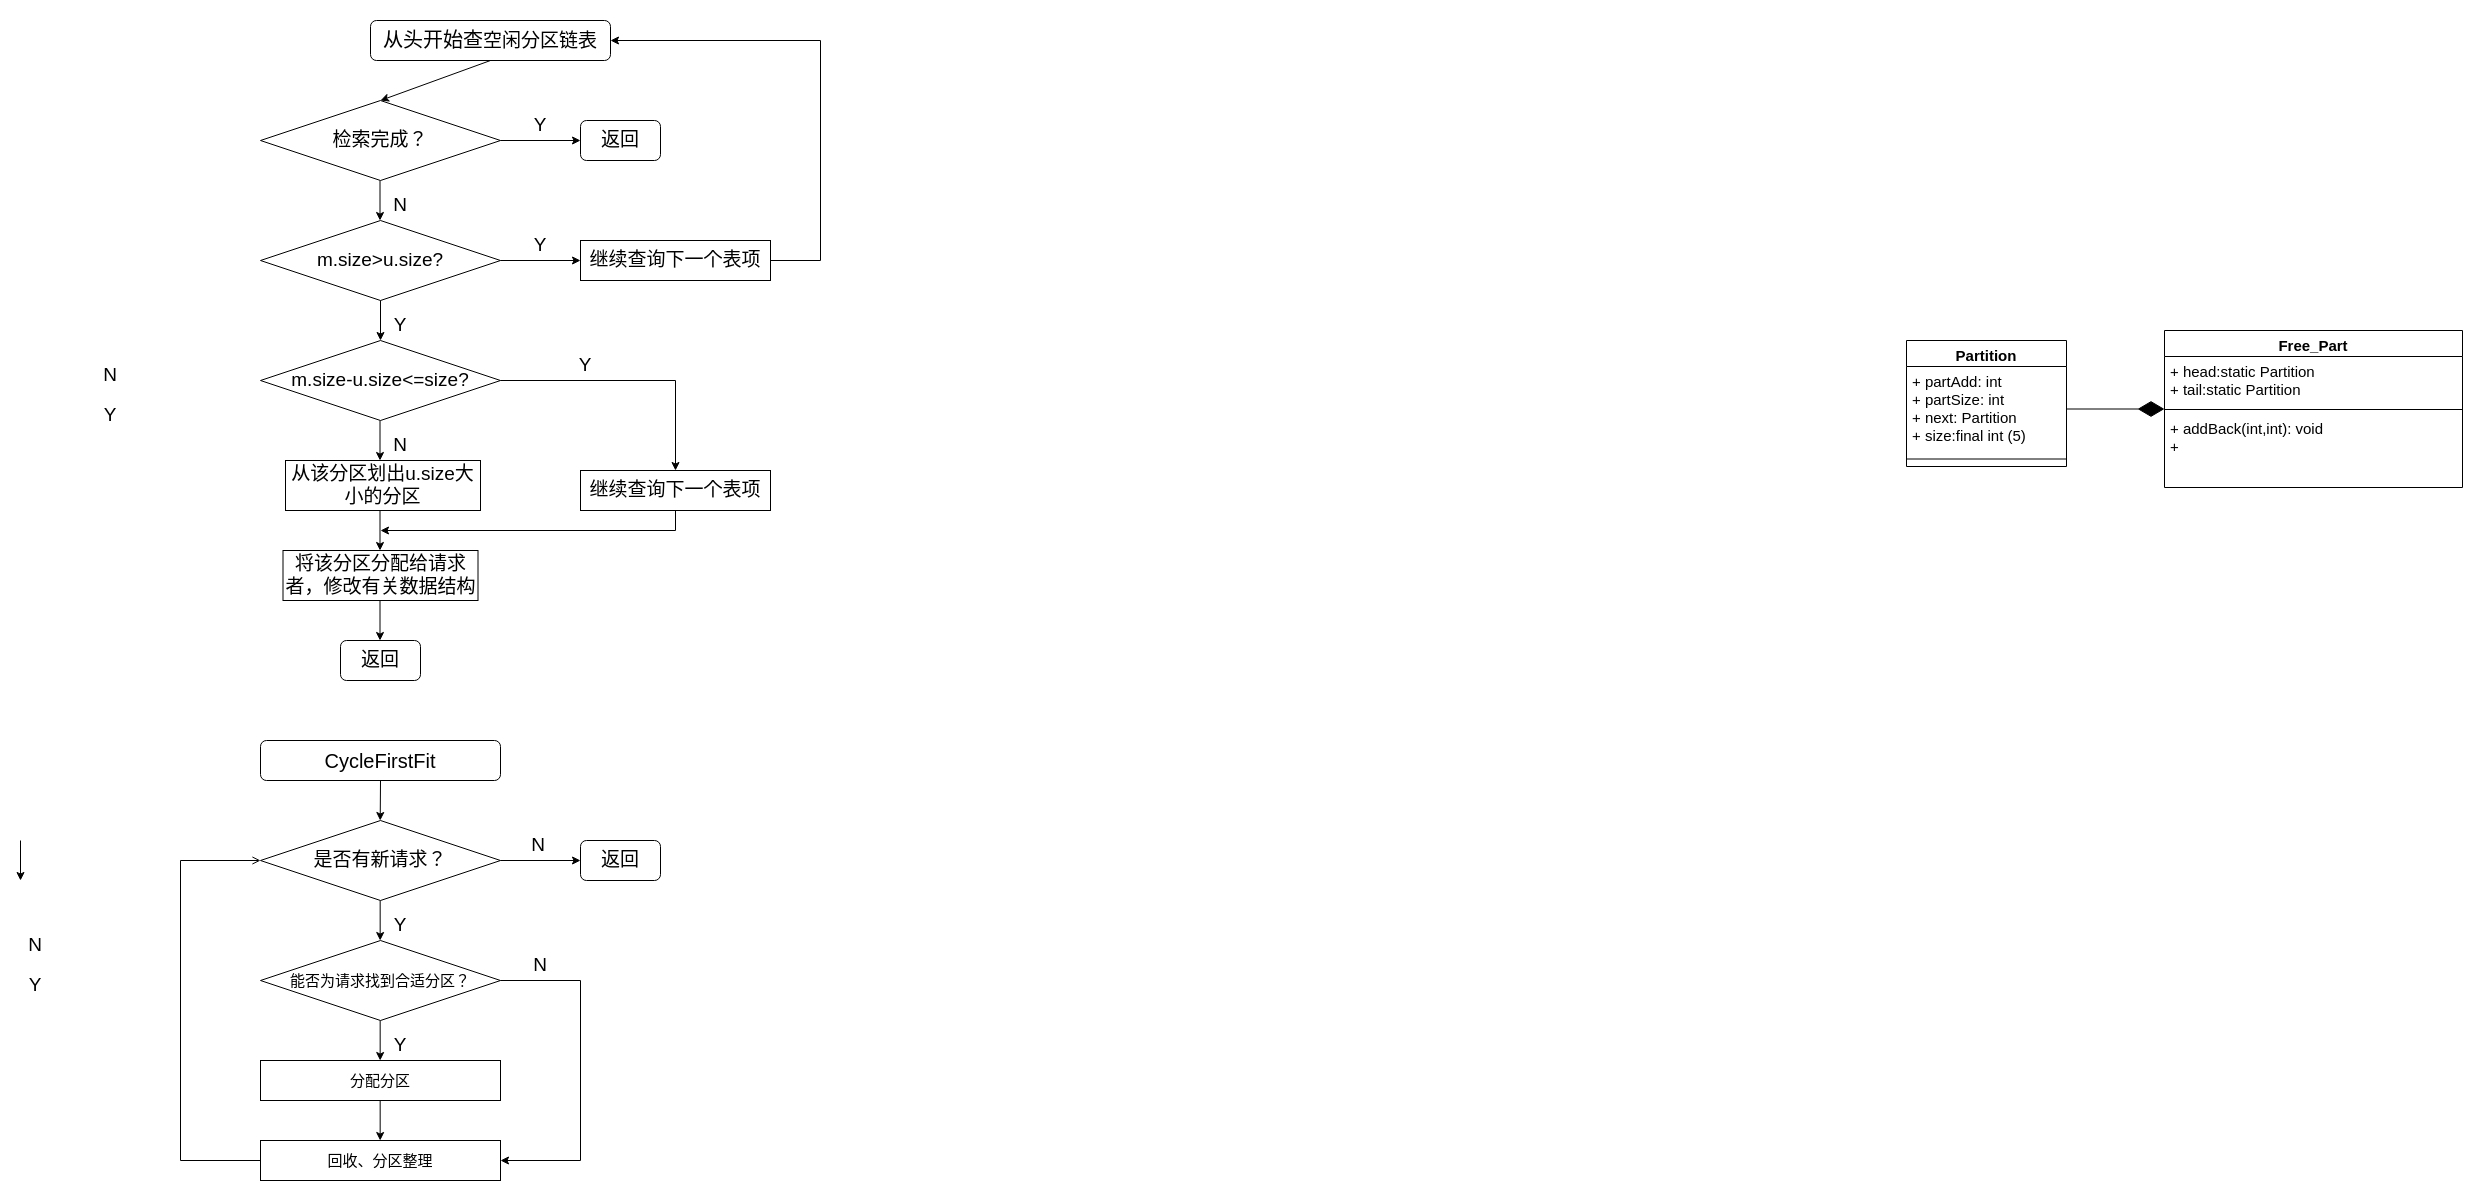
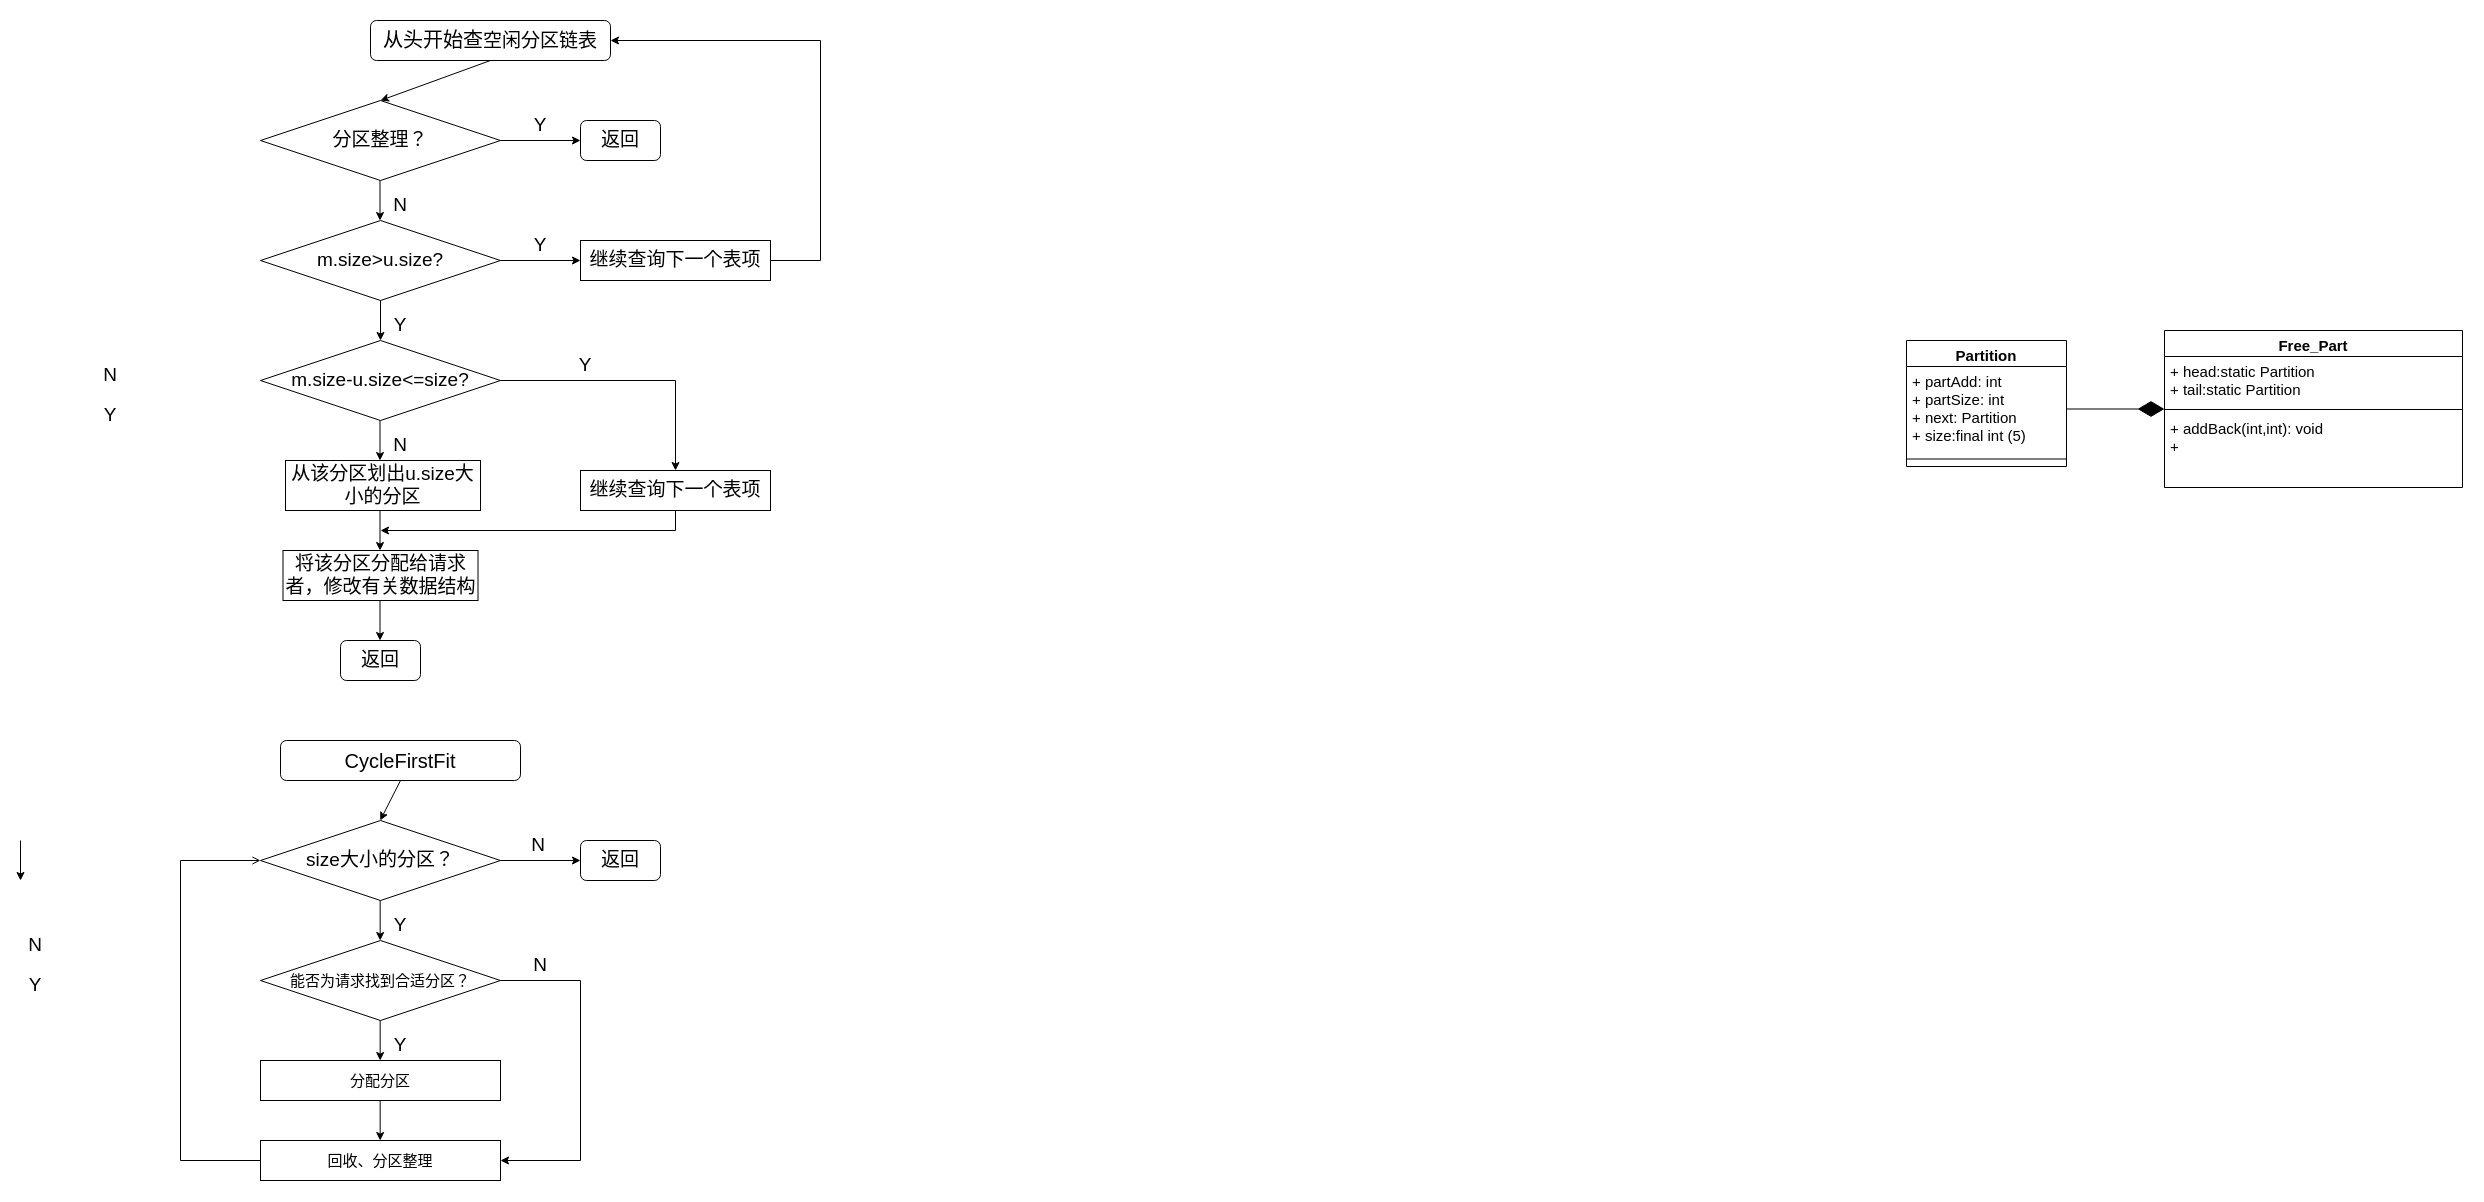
node "检索完成？": label "检索完成？" -> "分区整理？"
node "CycleFirstFit": moved (381, 761) -> (401, 761)
node "是否有新请求？": label "是否有新请求？" -> "size大小的分区？"
